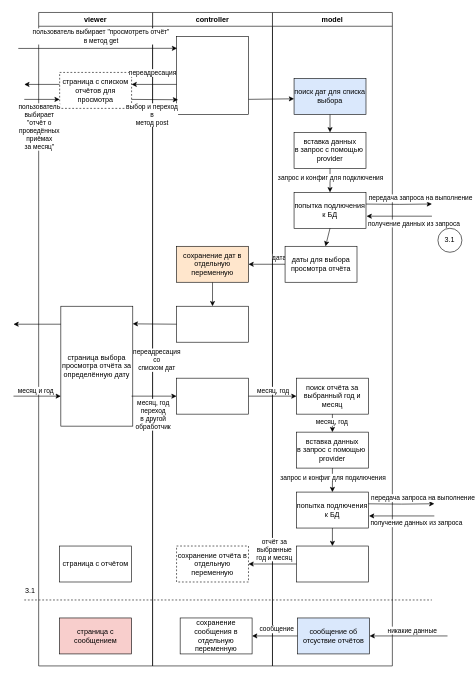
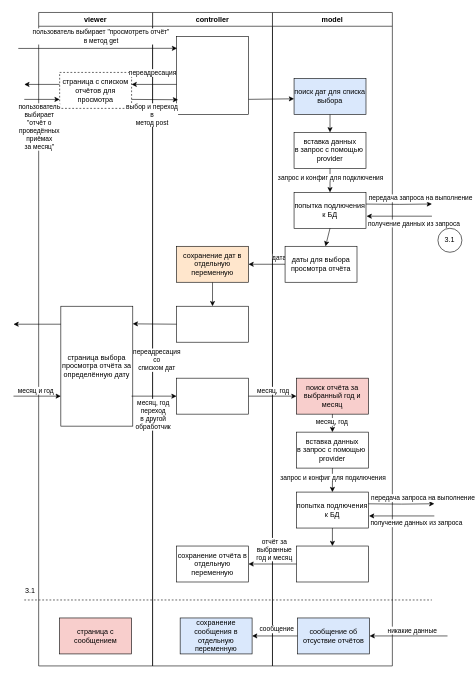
node "поиск отчёта за выбранный год и месяц": fillcolor #ffffff -> #f8cecc
node "страница с отчётом": removed
node "сохранение отчёта в отдельную переменную": style dashed -> solid
node "сохранение сообщения в отдельную переменную": fillcolor #ffffff -> #dae8fc
